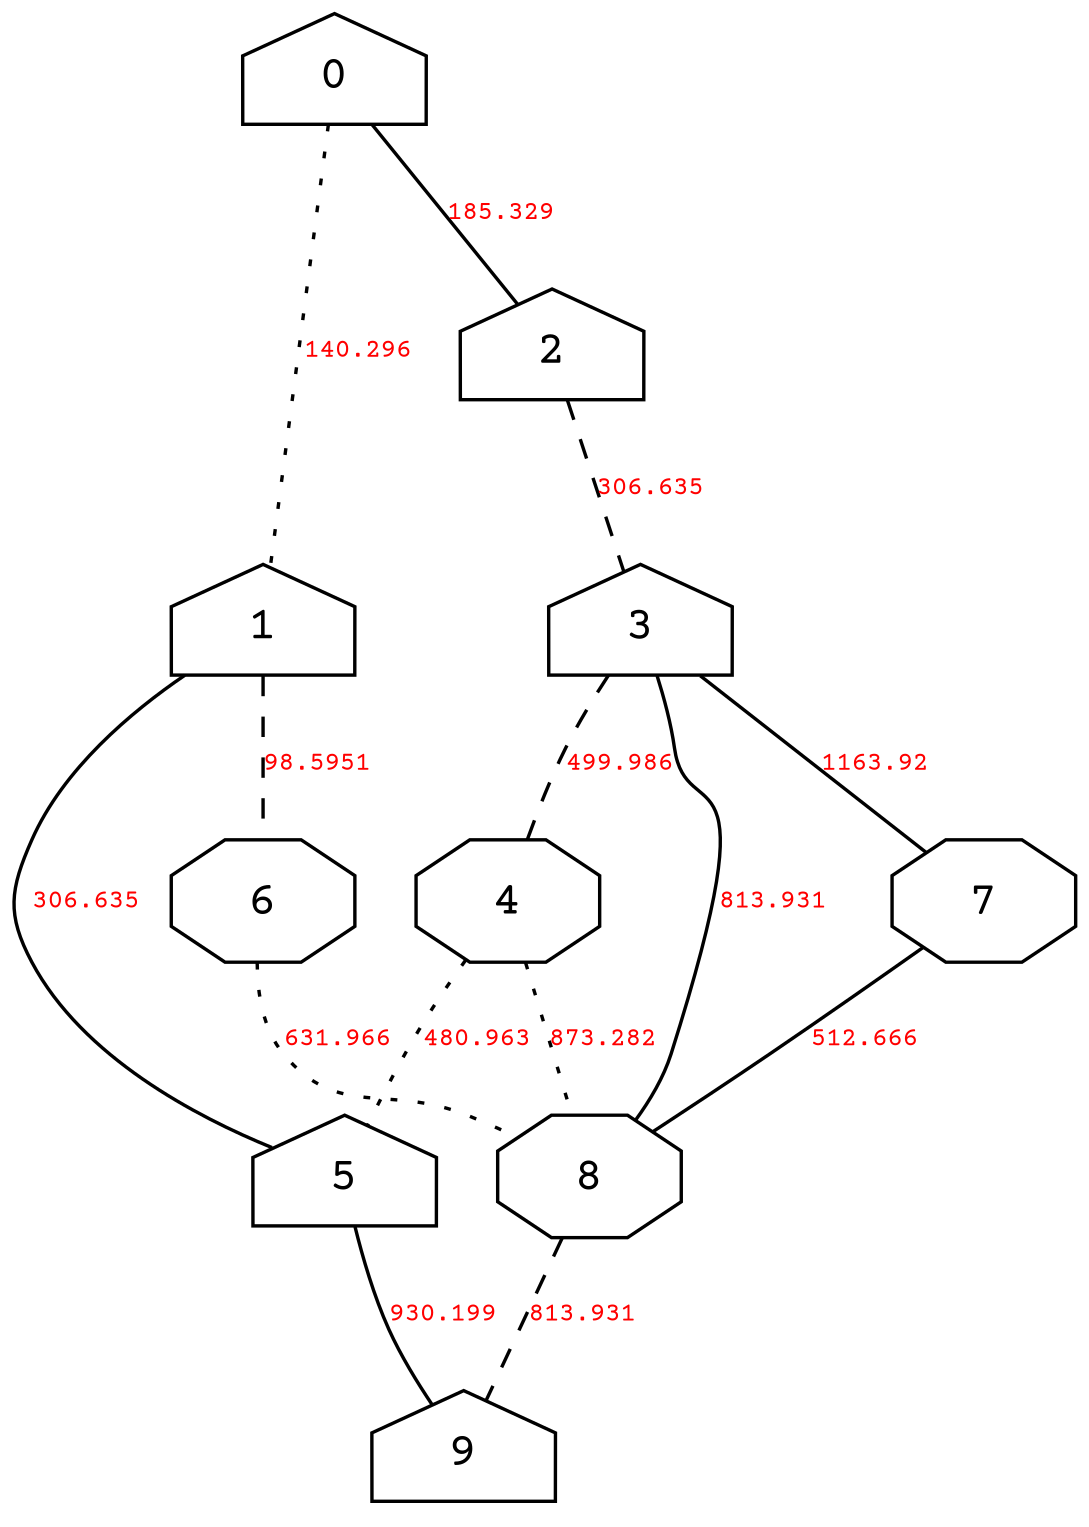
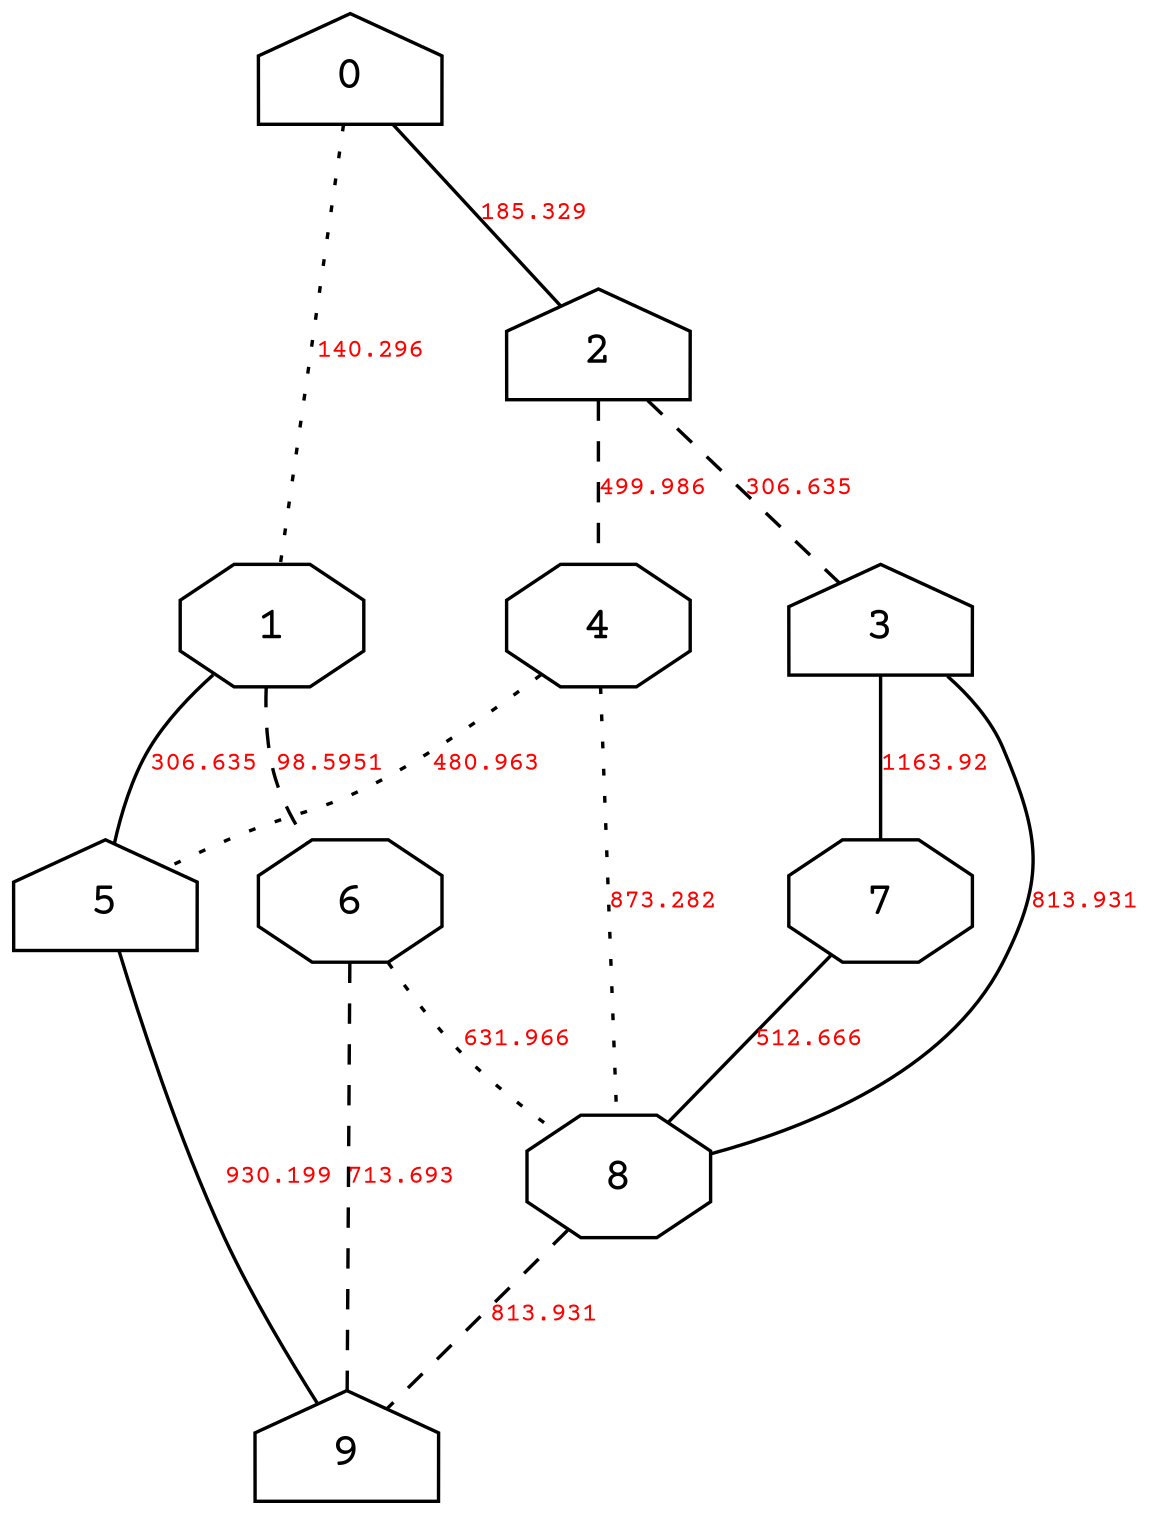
node "1": shape house -> octagon
edge "3" -- "4": now "2" -- "4"
edge "6" -- "9": added, label "713.693"
